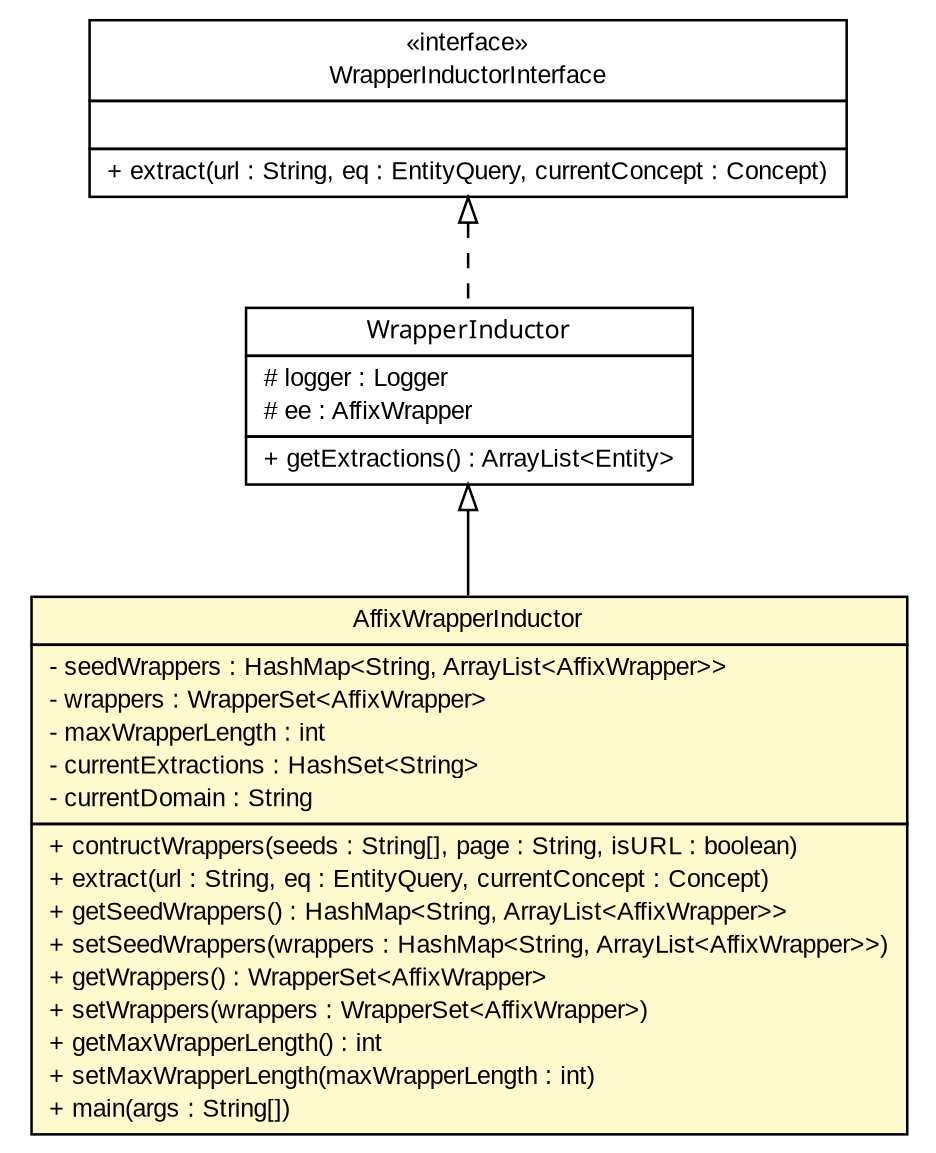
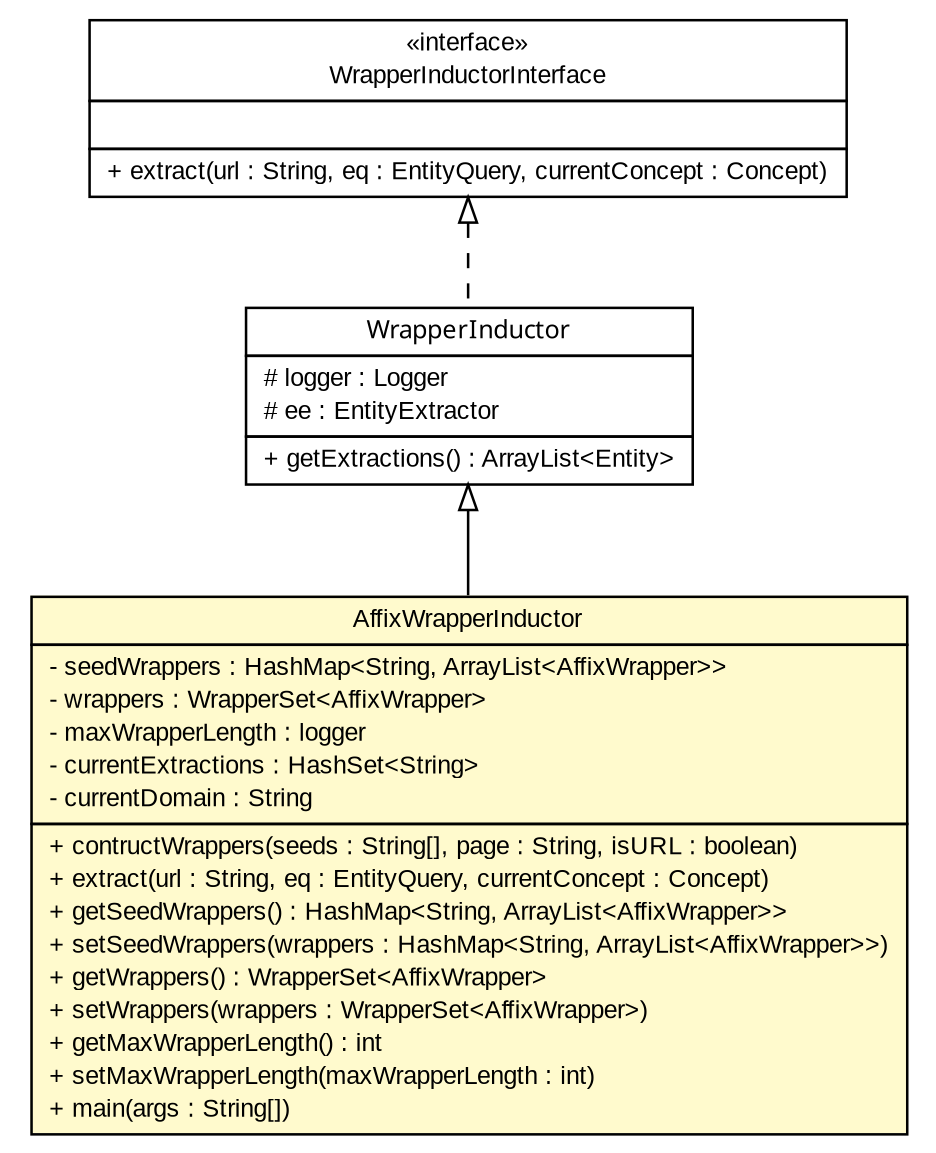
node "WrapperInductor": text "# ee : AffixWrapper" -> "# ee : EntityExtractor"
node "AffixWrapperInductor": text "- maxWrapperLength : int" -> "- maxWrapperLength : logger"
